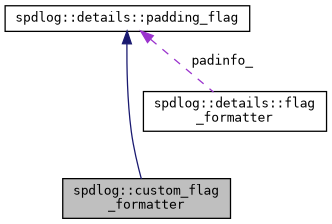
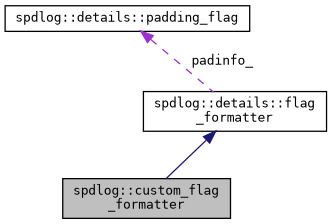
edge "spdlog::custom_flag _formatter" -> "spdlog::details::padding_flag": now "spdlog::custom_flag _formatter" -> "spdlog::details::flag _formatter"
